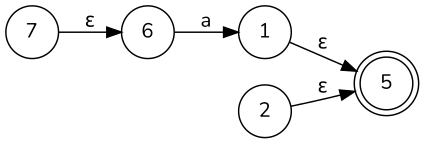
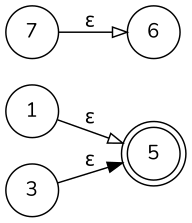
edge "7" -> "6": arrowhead normal -> onormal
edge "6" -> "1": removed, label "a"
edge "1" -> "5": arrowhead normal -> onormal
node "2": label "2" -> "3"
